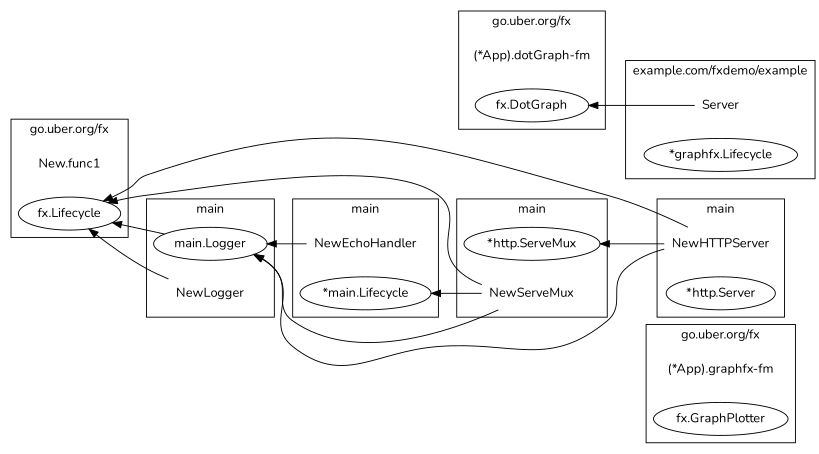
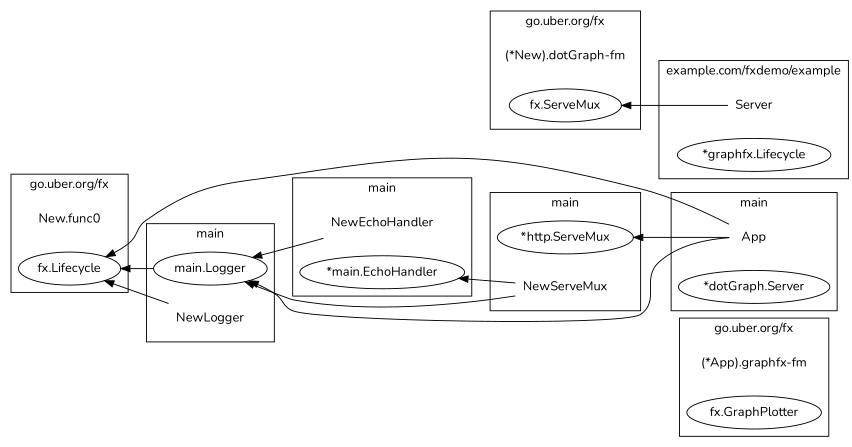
node "(*App).dotGraph-fm": label "(*App).dotGraph-fm" -> "(*New).dotGraph-fm"
node "fx.DotGraph": label "fx.DotGraph" -> "fx.ServeMux"
node "New.func1": label "New.func1" -> "New.func0"
edge "NewServeMux" -> "fx.Lifecycle": removed
node "NewHTTPServer": label "NewHTTPServer" -> "App"
node "*main.Lifecycle": label "*main.Lifecycle" -> "*main.EchoHandler"
node "*http.Server": label "*http.Server" -> "*dotGraph.Server"
